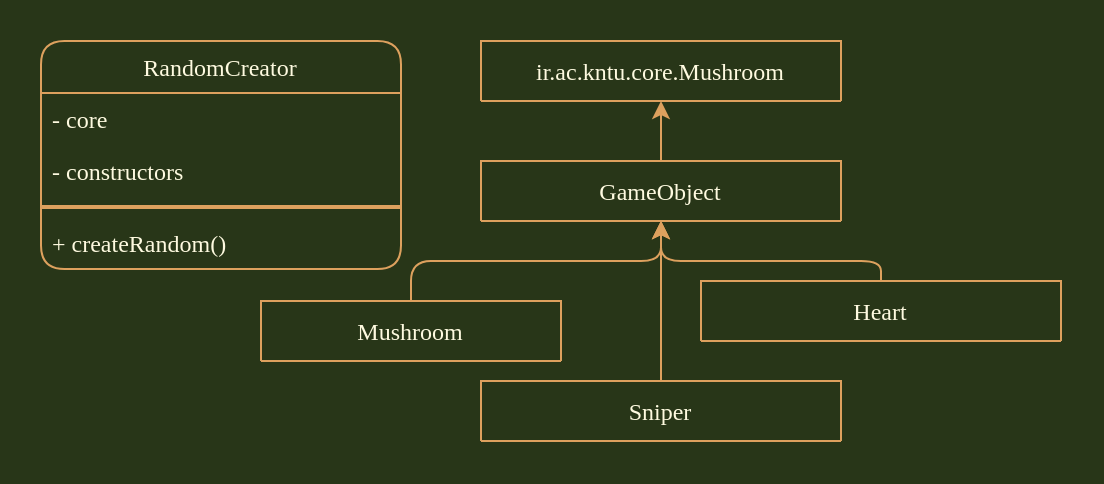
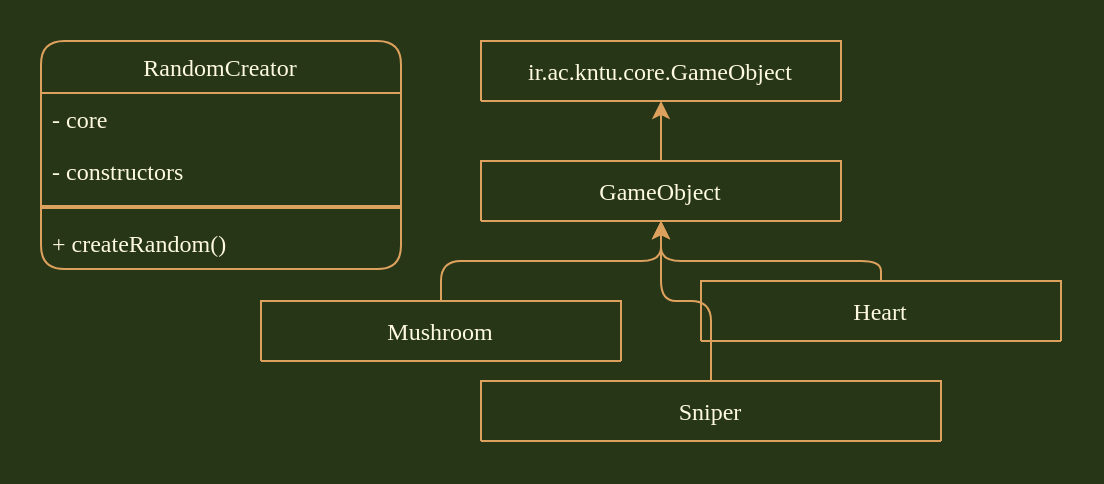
node "ir.ac.kntu.core.Mushroom": label "ir.ac.kntu.core.Mushroom" -> "ir.ac.kntu.core.GameObject"
node "Mushroom": size 300x60 -> 360x60
node "Sniper": size 360x60 -> 460x60
